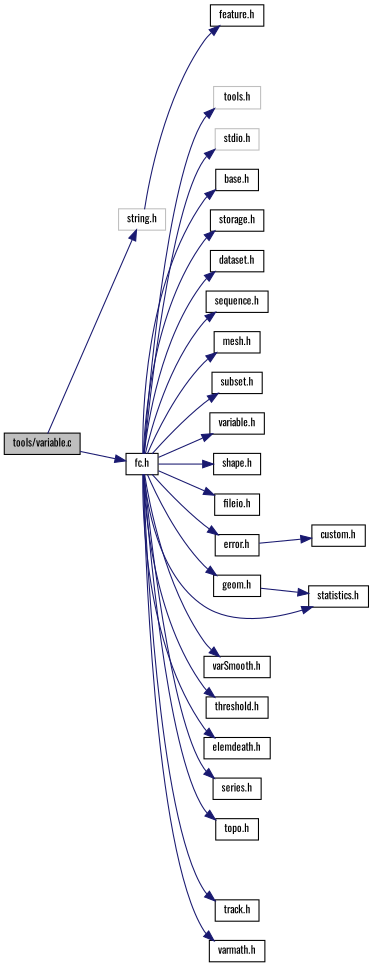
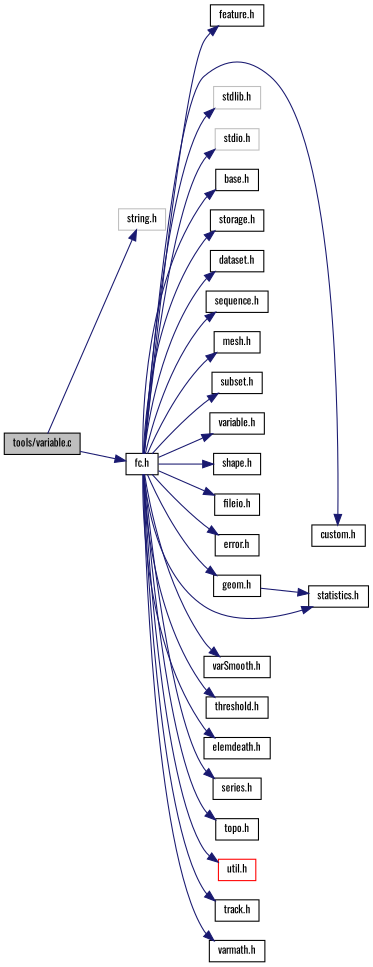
node "tools.h": label "tools.h" -> "stdlib.h"
edge "string.h" -> "feature.h": now "fc.h" -> "feature.h"
edge "error.h" -> "custom.h": now "fc.h" -> "custom.h"
node "util.h": added
